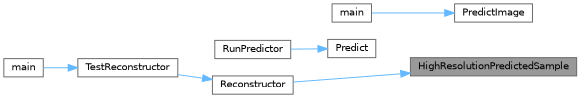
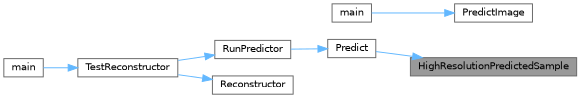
edge "TestReconstructor" -> "RunPredictor": added
edge "Reconstructor" -> "HighResolutionPredictedSample": now "Predict" -> "HighResolutionPredictedSample"
